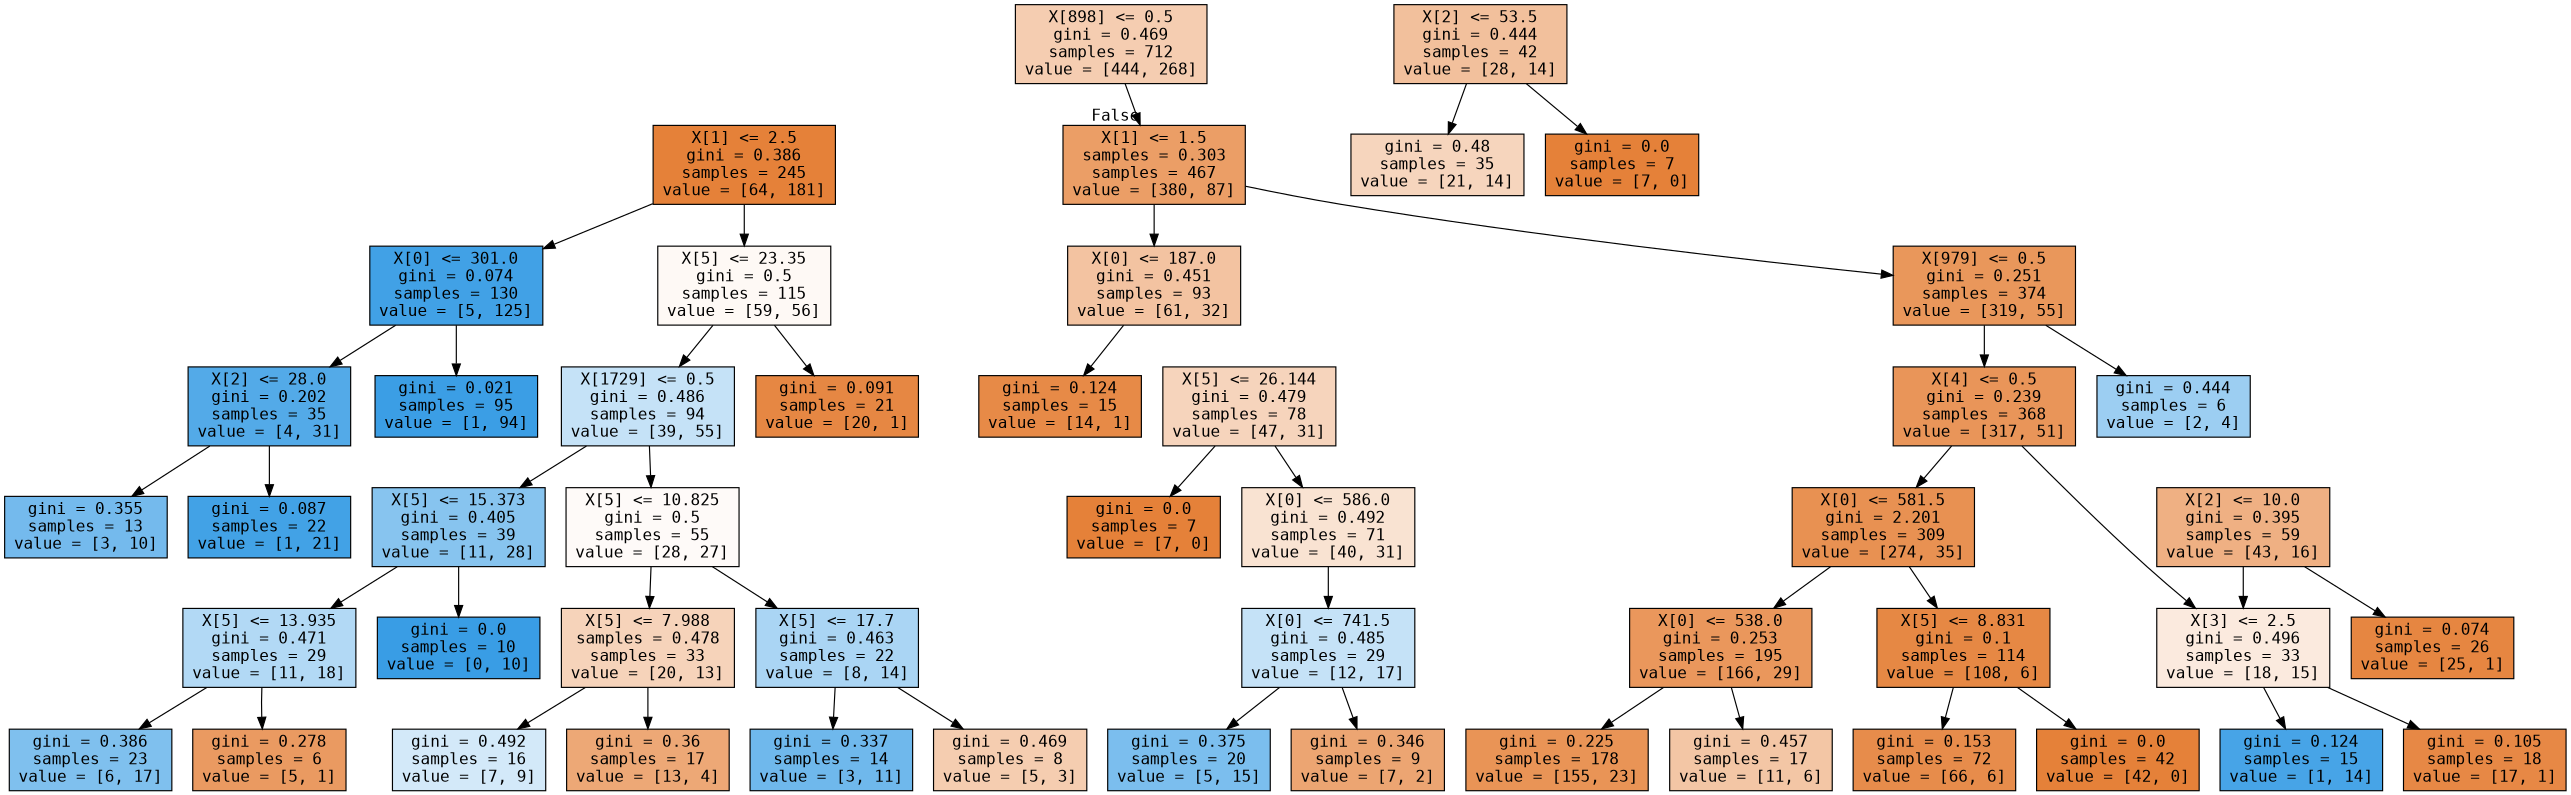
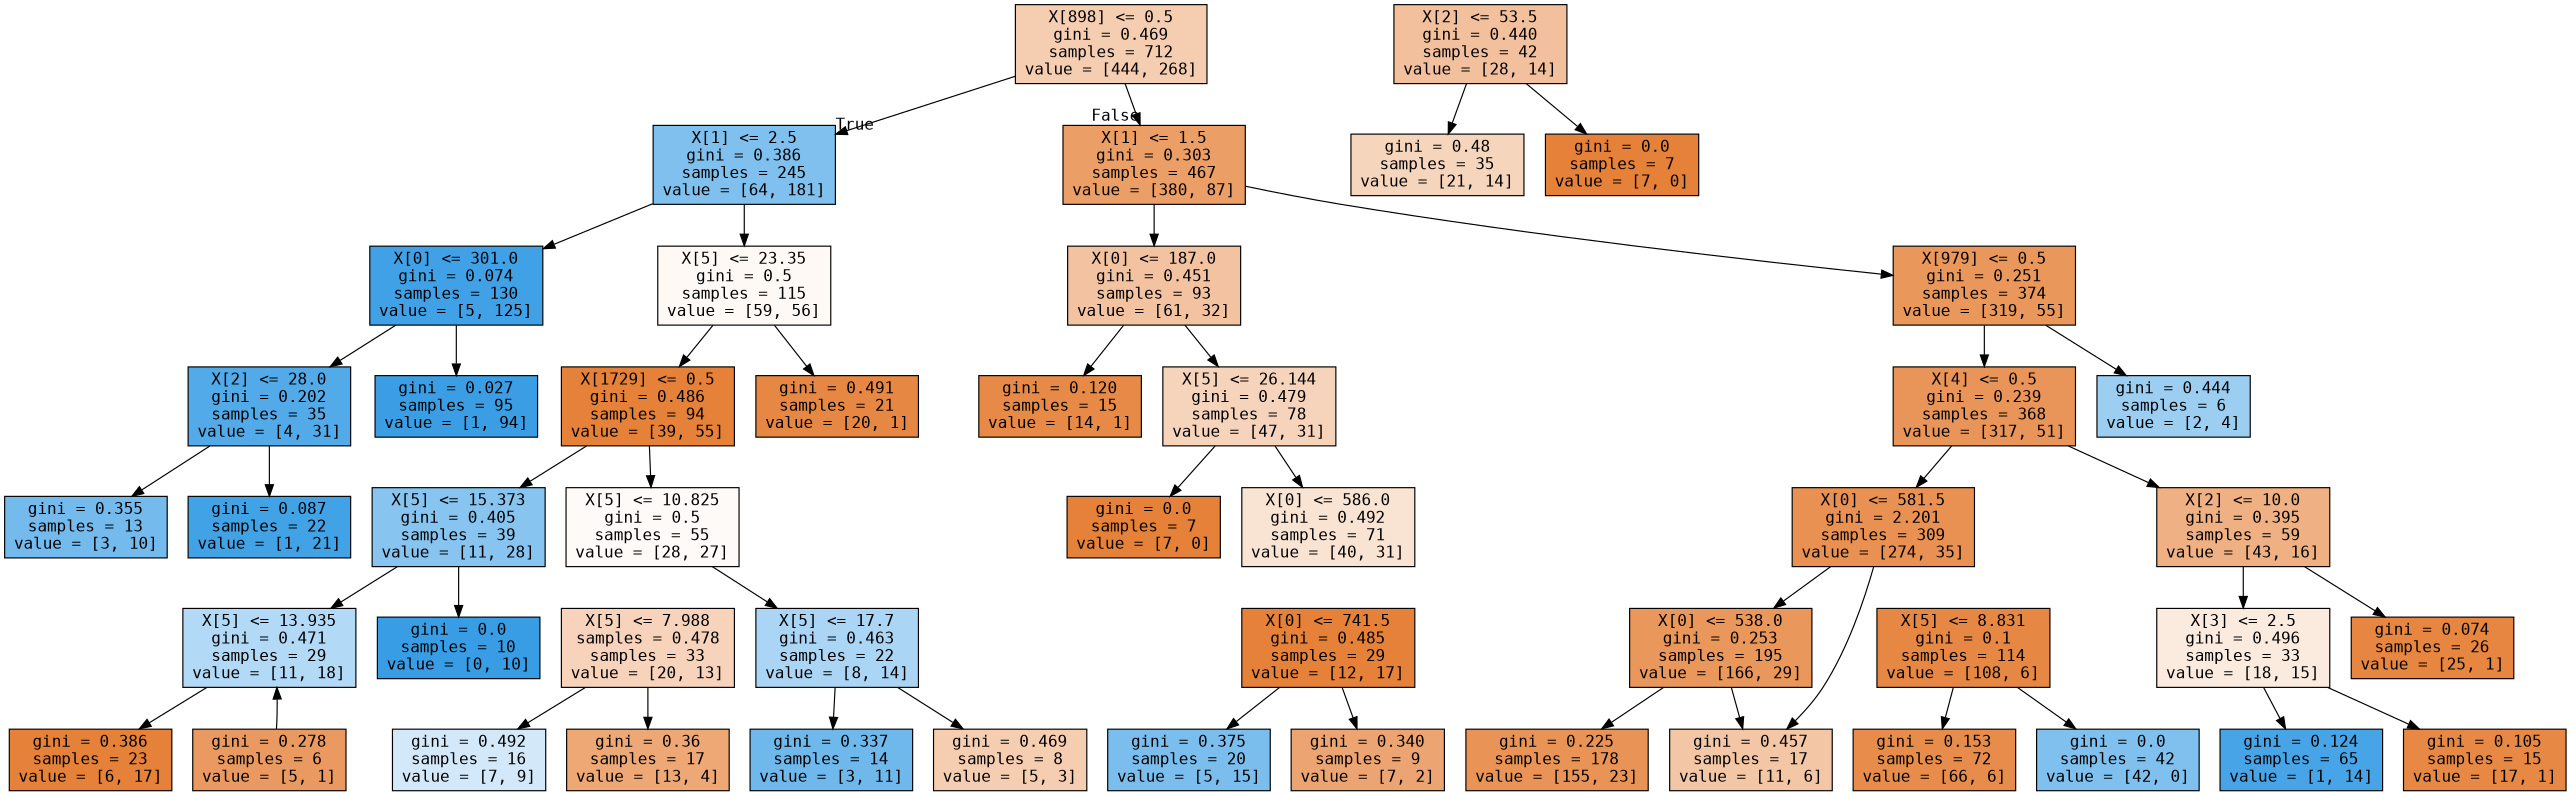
node "X[2] <= 53.5 gini = 0.444 samples = 42 value = [28, 14]": label "X[2] <= 53.5 gini = 0.444 samples = 42 value = [28, 14]" -> "X[2] <= 53.5 gini = 0.440 samples = 42 value = [28, 14]"
edge "X[898] <= 0.5 gini = 0.469 samples = 712 value = [444, 268]" -> "X[1] <= 2.5 gini = 0.386 samples = 245 value = [64, 181]": added
node "X[1] <= 2.5 gini = 0.386 samples = 245 value = [64, 181]": fillcolor #e58139 -> #7fc0ee
node "X[1] <= 1.5 samples = 0.303 samples = 467 value = [380, 87]": label "X[1] <= 1.5 samples = 0.303 samples = 467 value = [380, 87]" -> "X[1] <= 1.5 gini = 0.303 samples = 467 value = [380, 87]"
edge "X[0] <= 187.0 gini = 0.451 samples = 93 value = [61, 32]" -> "X[5] <= 26.144 gini = 0.479 samples = 78 value = [47, 31]": added
node "gini = 0.021 samples = 95 value = [1, 94]": label "gini = 0.021 samples = 95 value = [1, 94]" -> "gini = 0.027 samples = 95 value = [1, 94]"
node "X[1729] <= 0.5 gini = 0.486 samples = 94 value = [39, 55]": fillcolor #c5e2f7 -> #e58139
node "gini = 0.091 samples = 21 value = [20, 1]": label "gini = 0.091 samples = 21 value = [20, 1]" -> "gini = 0.491 samples = 21 value = [20, 1]"
node "gini = 0.124 samples = 15 value = [14, 1]": label "gini = 0.124 samples = 15 value = [14, 1]" -> "gini = 0.120 samples = 15 value = [14, 1]"
edge "X[4] <= 0.5 gini = 0.239 samples = 368 value = [317, 51]" -> "X[3] <= 2.5 gini = 0.496 samples = 33 value = [18, 15]": now "X[4] <= 0.5 gini = 0.239 samples = 368 value = [317, 51]" -> "X[2] <= 10.0 gini = 0.395 samples = 59 value = [43, 16]"
edge "X[5] <= 10.825 gini = 0.5 samples = 55 value = [28, 27]" -> "X[5] <= 7.988 samples = 0.478 samples = 33 value = [20, 13]": removed
edge "X[0] <= 586.0 gini = 0.492 samples = 71 value = [40, 31]" -> "X[0] <= 741.5 gini = 0.485 samples = 29 value = [12, 17]": removed
edge "X[0] <= 581.5 gini = 2.201 samples = 309 value = [274, 35]" -> "X[5] <= 8.831 gini = 0.1 samples = 114 value = [108, 6]": now "X[0] <= 581.5 gini = 2.201 samples = 309 value = [274, 35]" -> "gini = 0.457 samples = 17 value = [11, 6]"
node "X[0] <= 741.5 gini = 0.485 samples = 29 value = [12, 17]": fillcolor #c5e2f7 -> #e58139
edge "X[5] <= 13.935 gini = 0.471 samples = 29 value = [11, 18]" -> "gini = 0.278 samples = 6 value = [5, 1]": reversed
node "gini = 0.386 samples = 23 value = [6, 17]": fillcolor #7fc0ee -> #e58139
node "gini = 0.346 samples = 9 value = [7, 2]": label "gini = 0.346 samples = 9 value = [7, 2]" -> "gini = 0.340 samples = 9 value = [7, 2]"
node "gini = 0.0 samples = 42 value = [42, 0]": fillcolor #e58139 -> #7fc0ee
node "gini = 0.124 samples = 15 value = [1, 14]": label "gini = 0.124 samples = 15 value = [1, 14]" -> "gini = 0.124 samples = 65 value = [1, 14]"
node "gini = 0.105 samples = 18 value = [17, 1]": label "gini = 0.105 samples = 18 value = [17, 1]" -> "gini = 0.105 samples = 15 value = [17, 1]"
